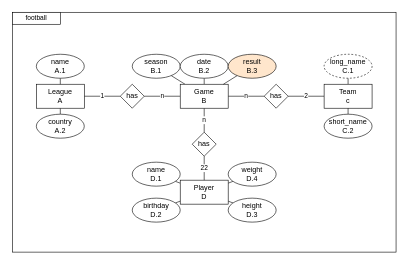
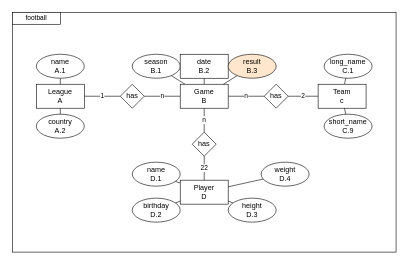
node "date B.2": shape ellipse -> rectangle
node "long_name C.1": style dashed -> solid
node "Team c": moved (348, 96) -> (342, 96)
node "short_name C.2": label "short_name C.2" -> "short_name C.9"
node "weight D.4": moved (252, 174) -> (285, 174)
